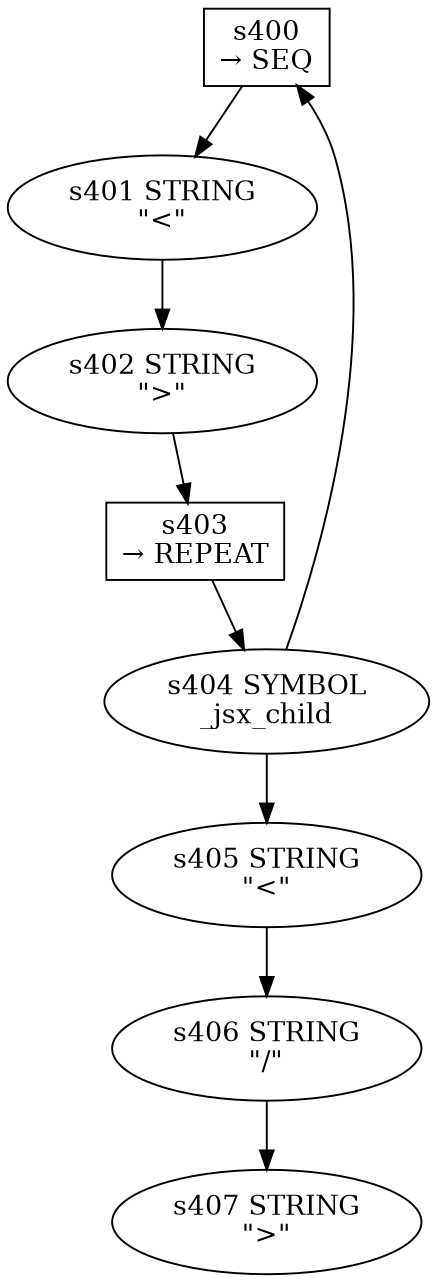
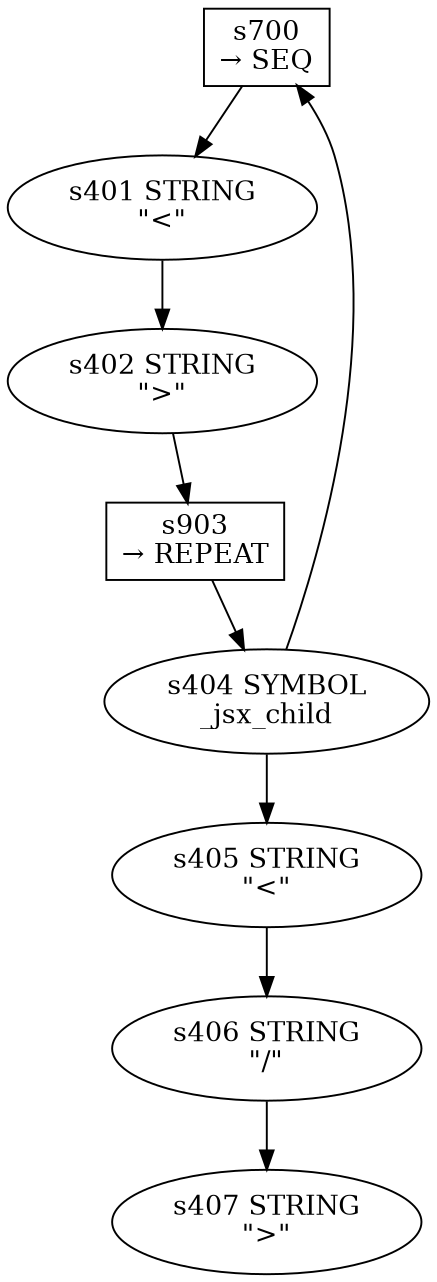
node "s400 → SEQ": label "s400 → SEQ" -> "s700 → SEQ"
node "s403 → REPEAT": label "s403 → REPEAT" -> "s903 → REPEAT"
